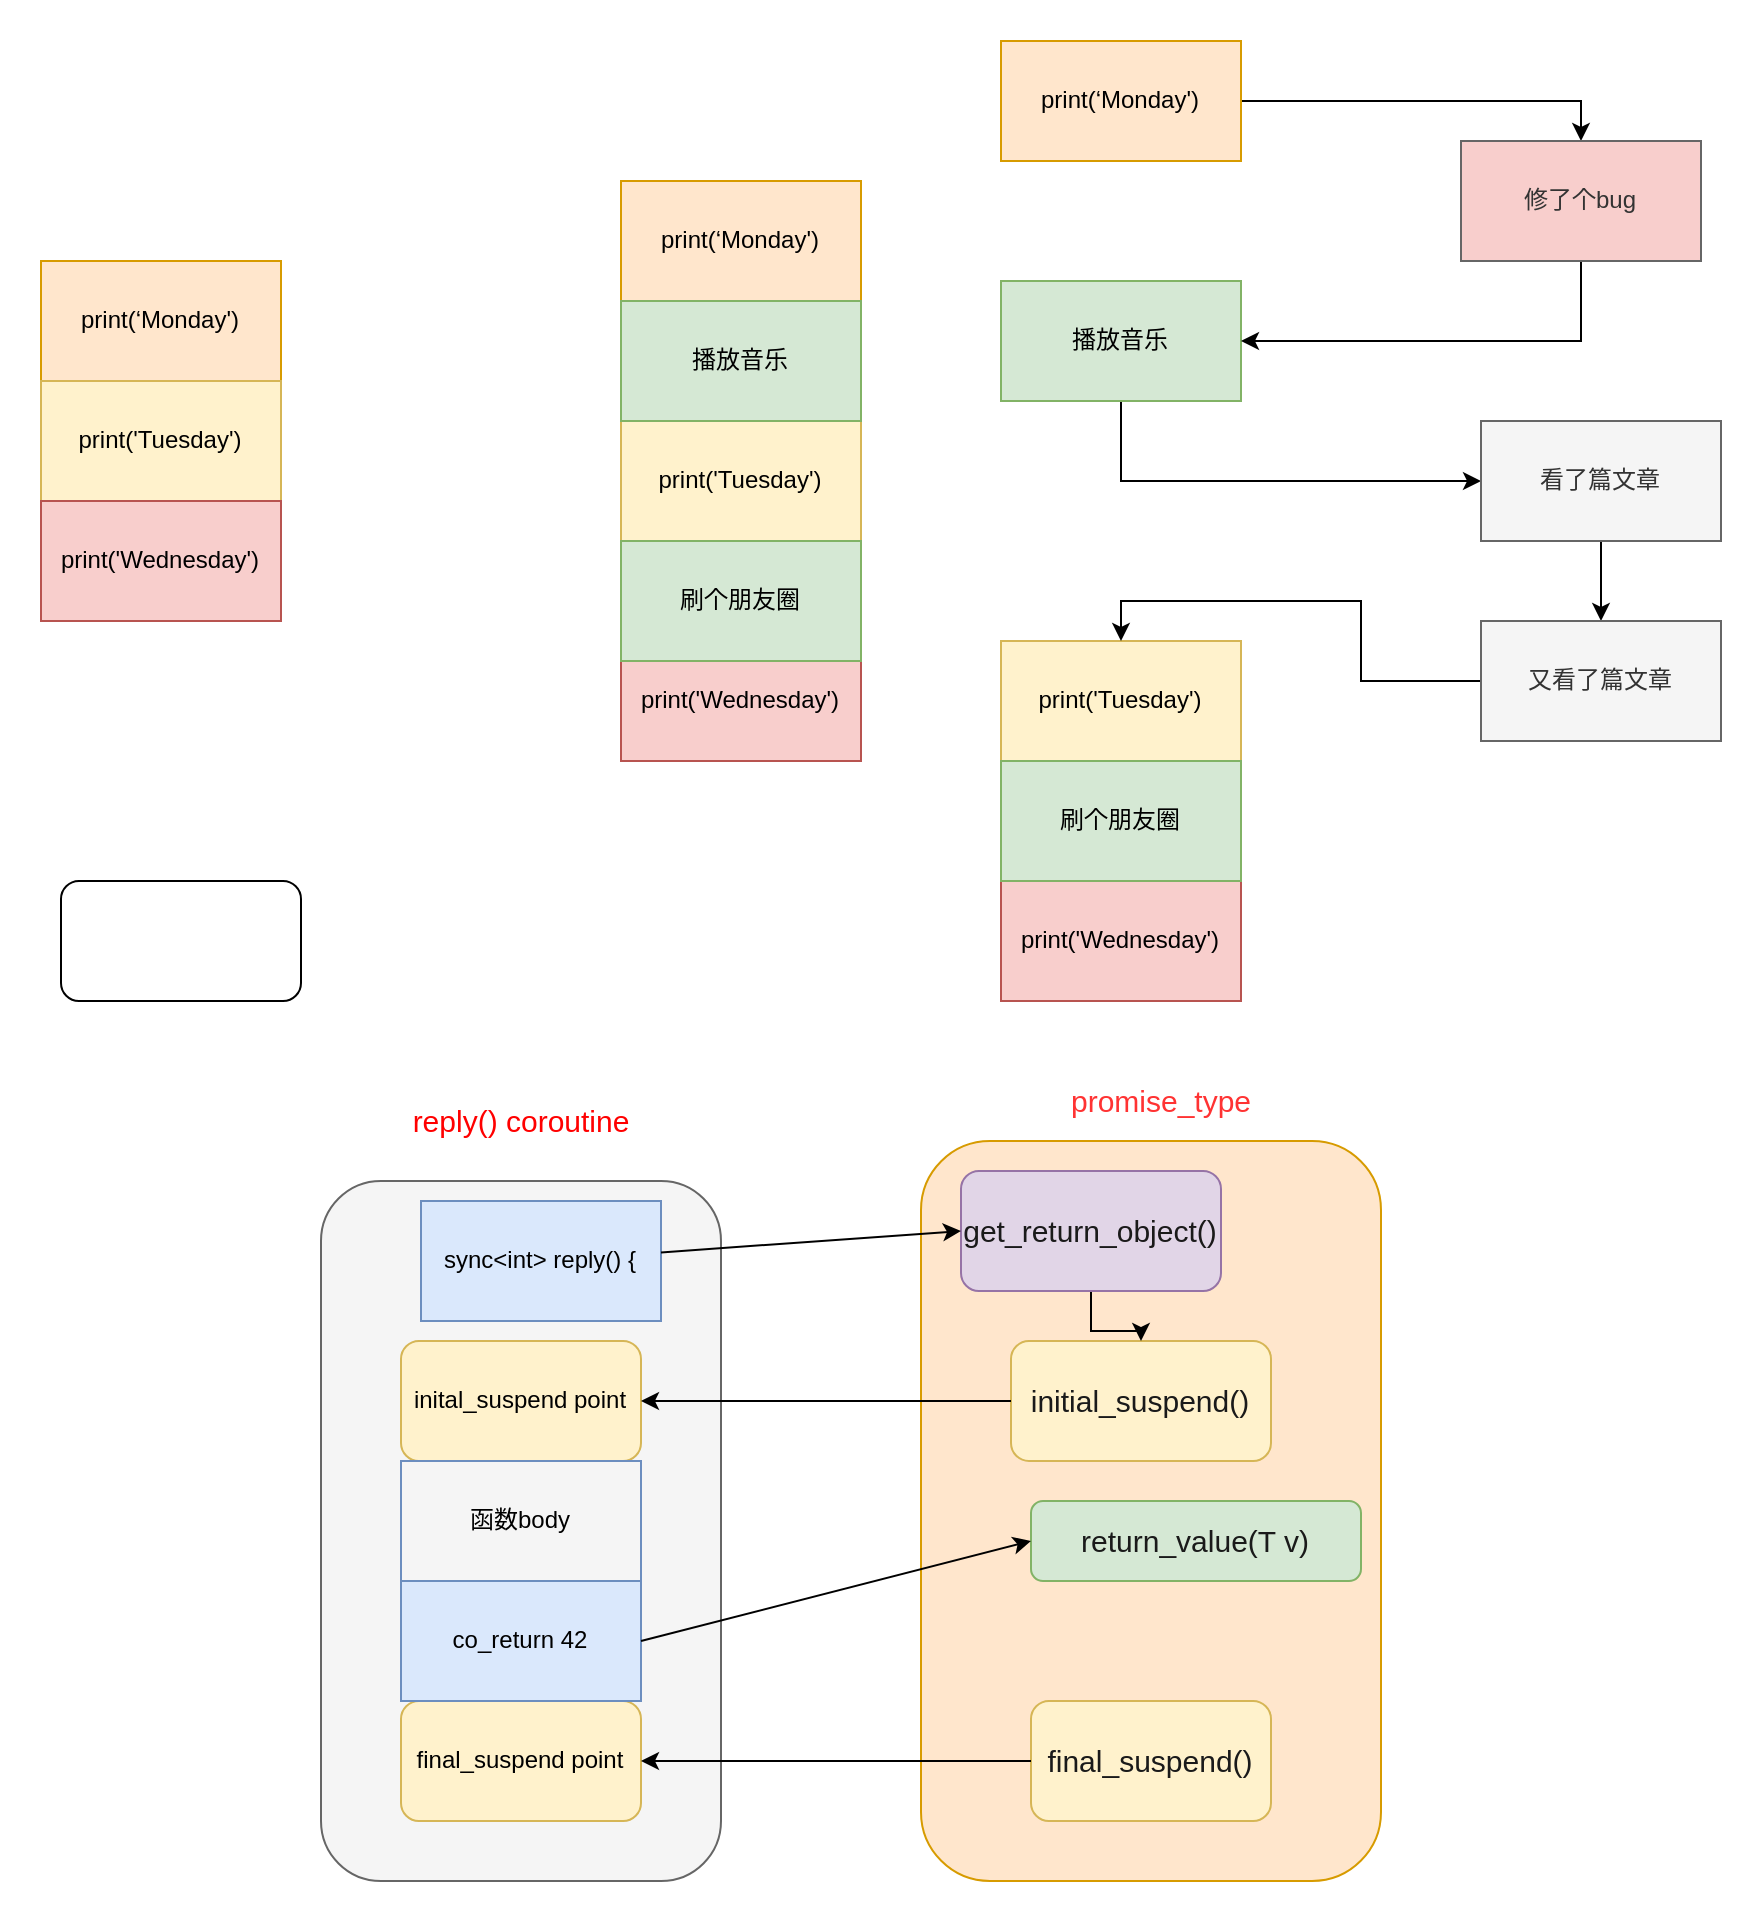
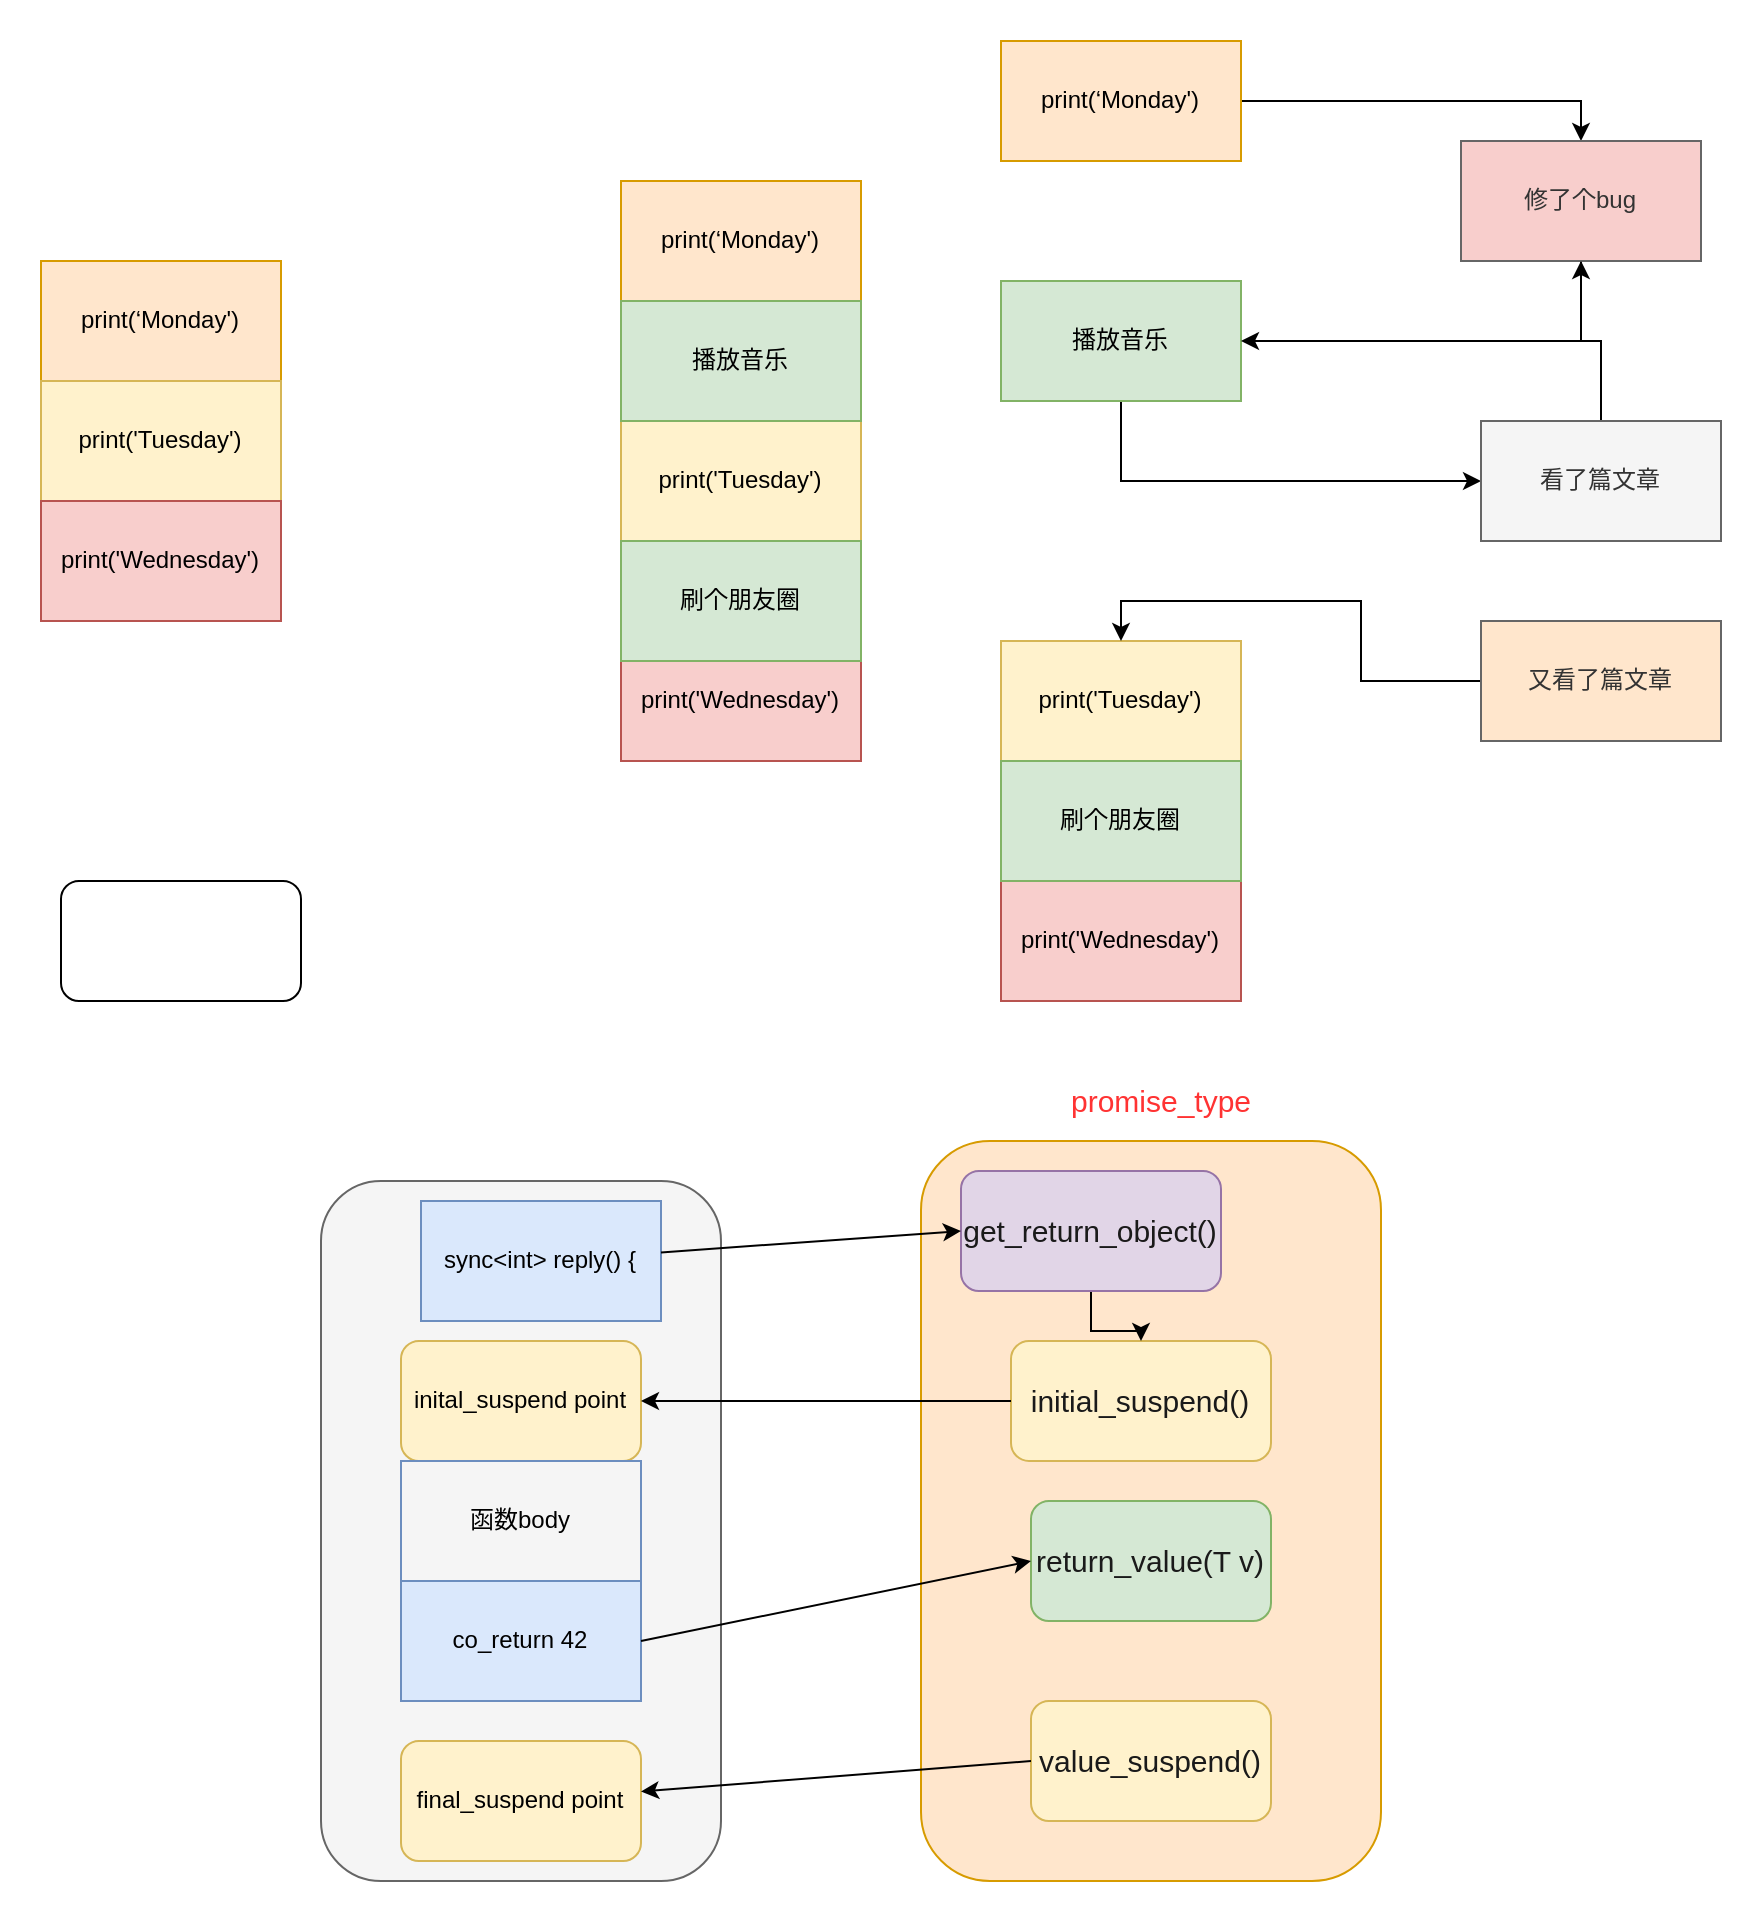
edge "看了篇文章" -> "又看了篇文章": now "看了篇文章" -> "修了个bug"
node "又看了篇文章": fillcolor #f5f5f5 -> #ffe6cc
node "reply() coroutine": removed
node "return_value(T v)": size 330x80 -> 240x120
node "final_suspend point": moved (521, 1761) -> (521, 1801)
node "final_suspend()": label "final_suspend()" -> "value_suspend()"
